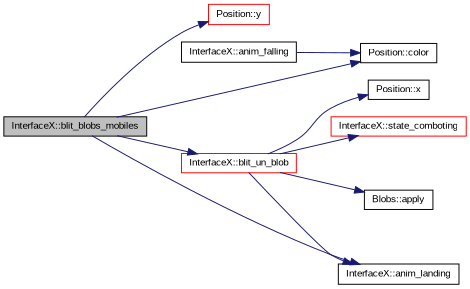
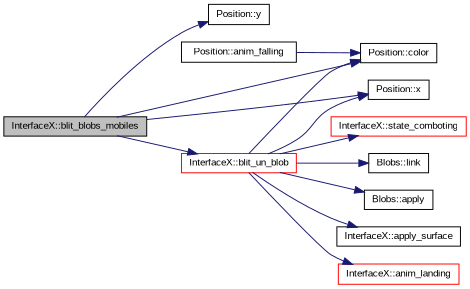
node "Position::y": color red -> black
node "InterfaceX::anim_falling": label "InterfaceX::anim_falling" -> "Position::anim_falling"
edge "InterfaceX::blit_un_blob" -> "Position::color": added
node "Blobs::link": added
edge "InterfaceX::blit_blobs_mobiles" -> "InterfaceX::anim_landing": now "InterfaceX::blit_blobs_mobiles" -> "Position::x"
node "InterfaceX::apply_surface": added
node "InterfaceX::anim_landing": color black -> red
